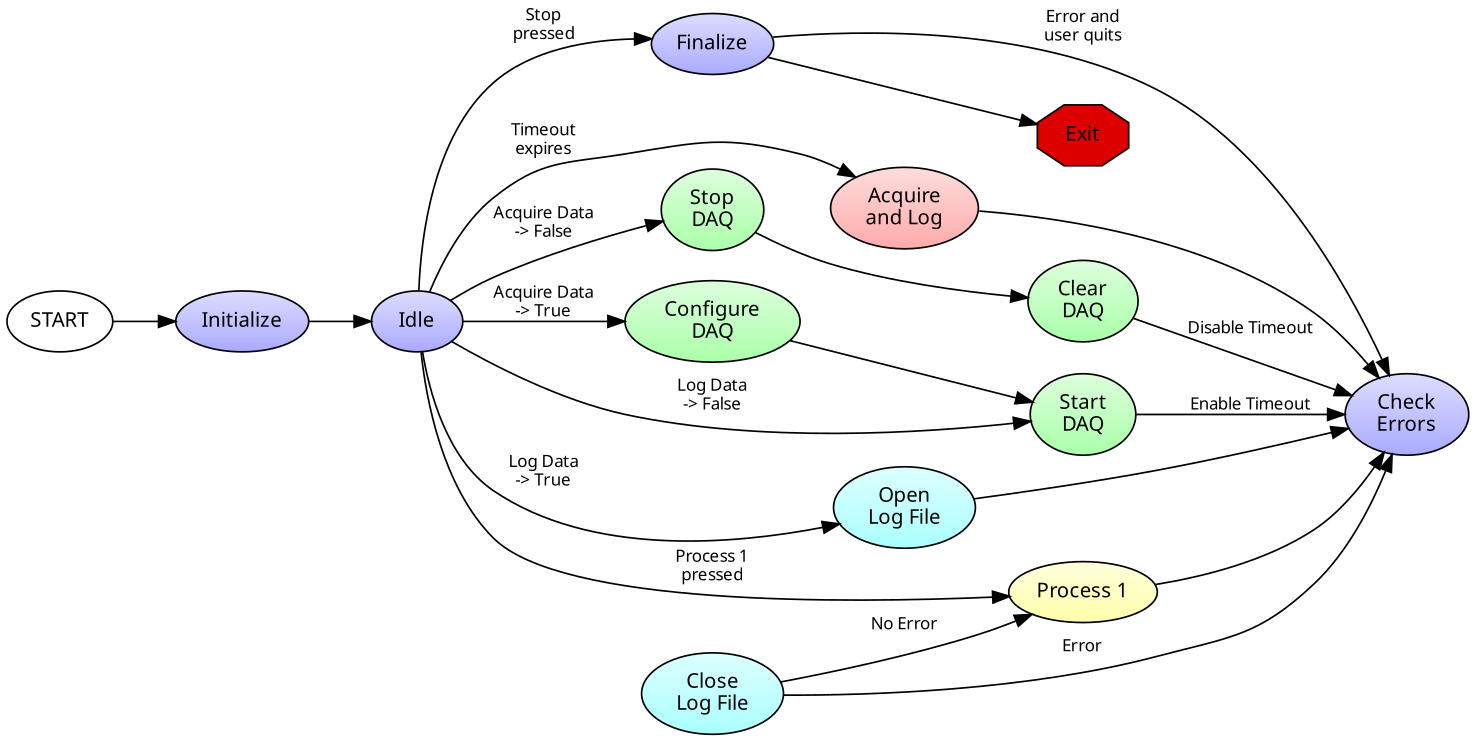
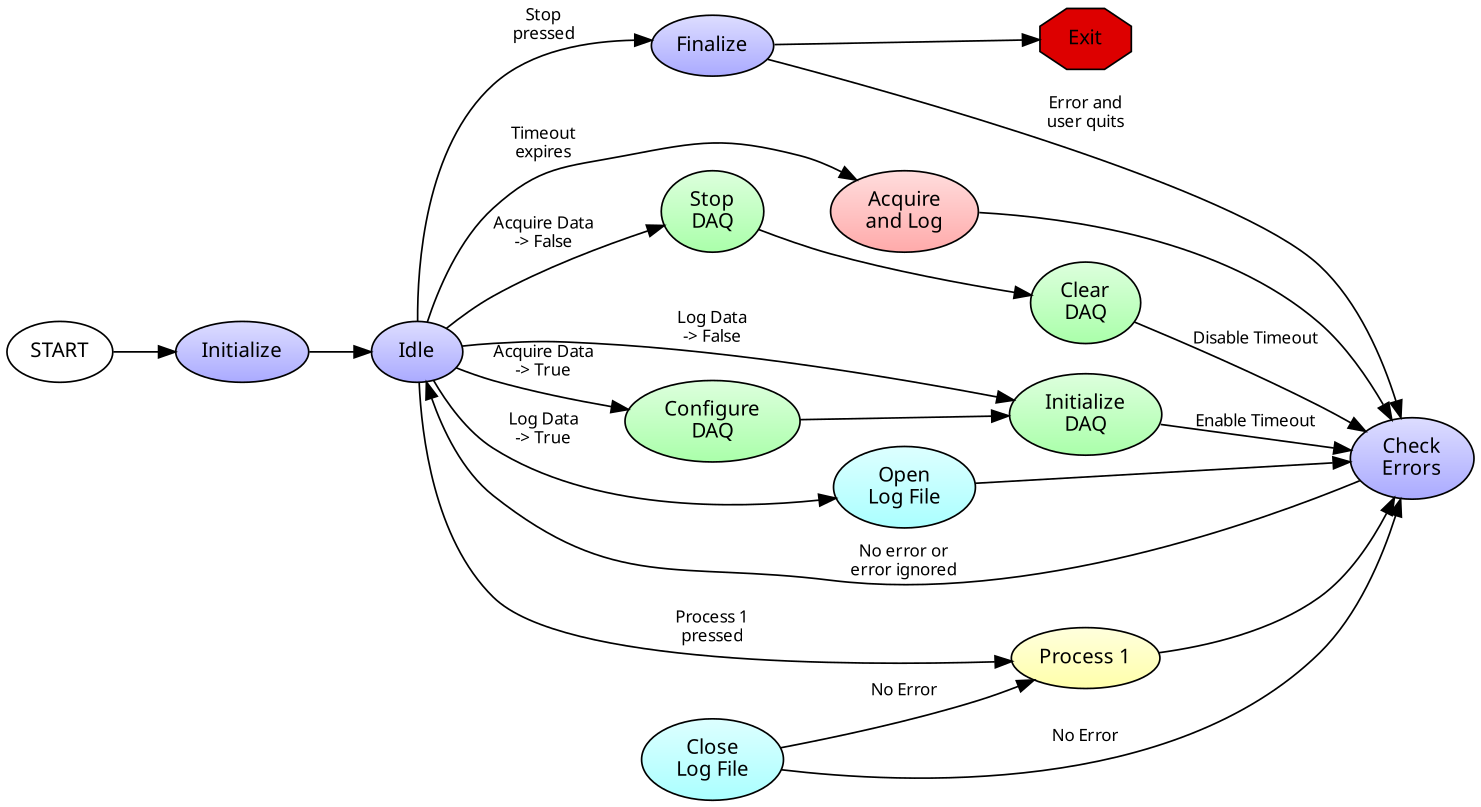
node "Start DAQ": label "Start DAQ" -> "Initialize DAQ"
edge "Check Errors" -> "Idle": added, label "No error or error ignored"
edge "Close Log File" -> "Check Errors": label "Error" -> "No Error"
